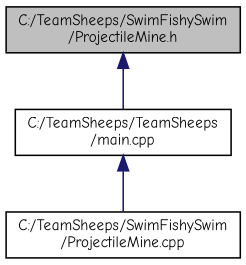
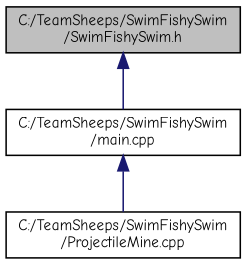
node "C:/TeamSheeps/SwimFishySwim /ProjectileMine.h": label "C:/TeamSheeps/SwimFishySwim /ProjectileMine.h" -> "C:/TeamSheeps/SwimFishySwim /SwimFishySwim.h"
node "C:/TeamSheeps/TeamSheeps /main.cpp": label "C:/TeamSheeps/TeamSheeps /main.cpp" -> "C:/TeamSheeps/SwimFishySwim /main.cpp"
